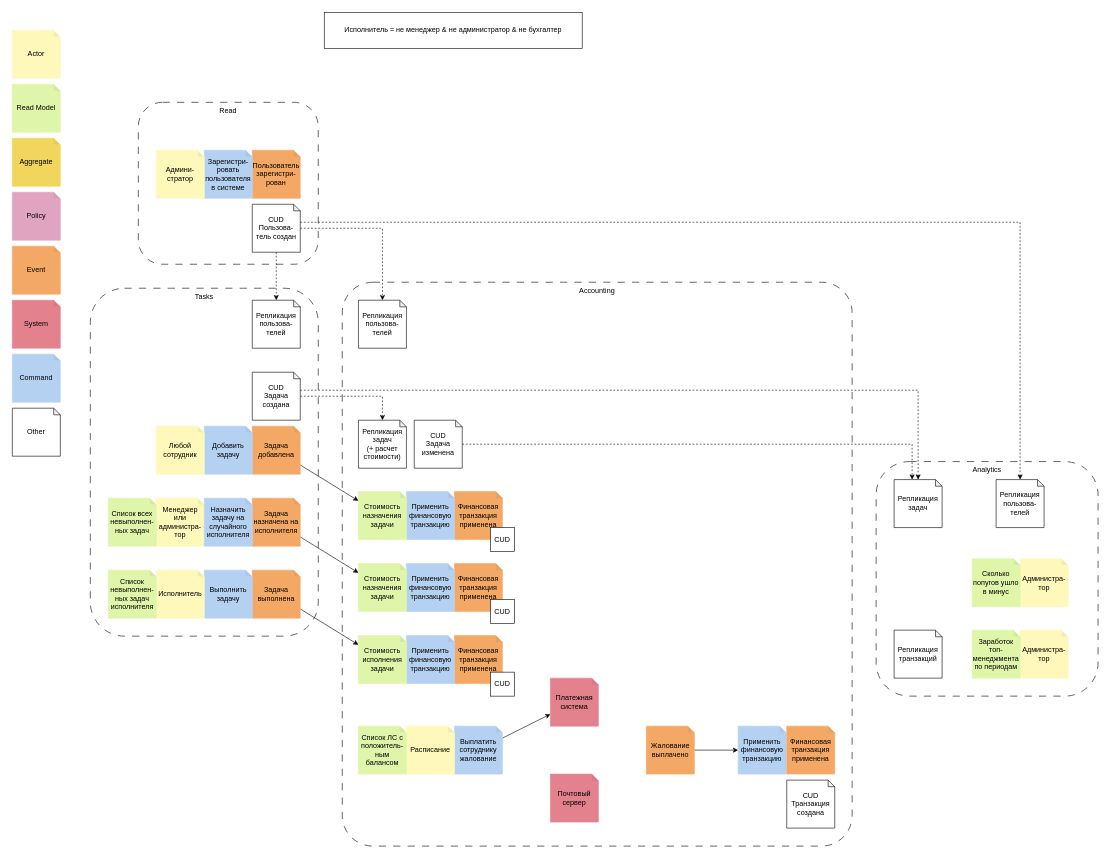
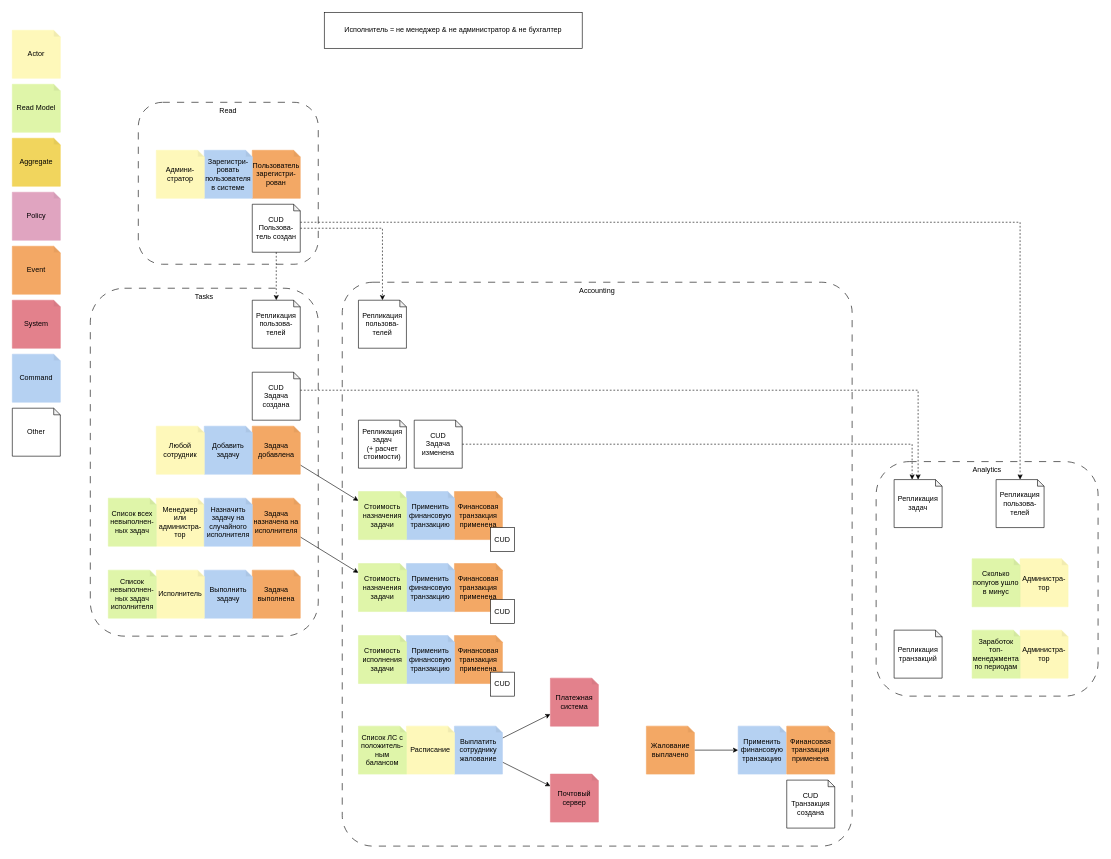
edge "CUD Задача создана" -> "Репликация задач (+ расчет стоимости)": removed
edge "Задача выполнена" -> "Стоимость исполнения задачи": removed
edge "Выплатить сотруднику жалование" -> "Почтовый сервер": added
